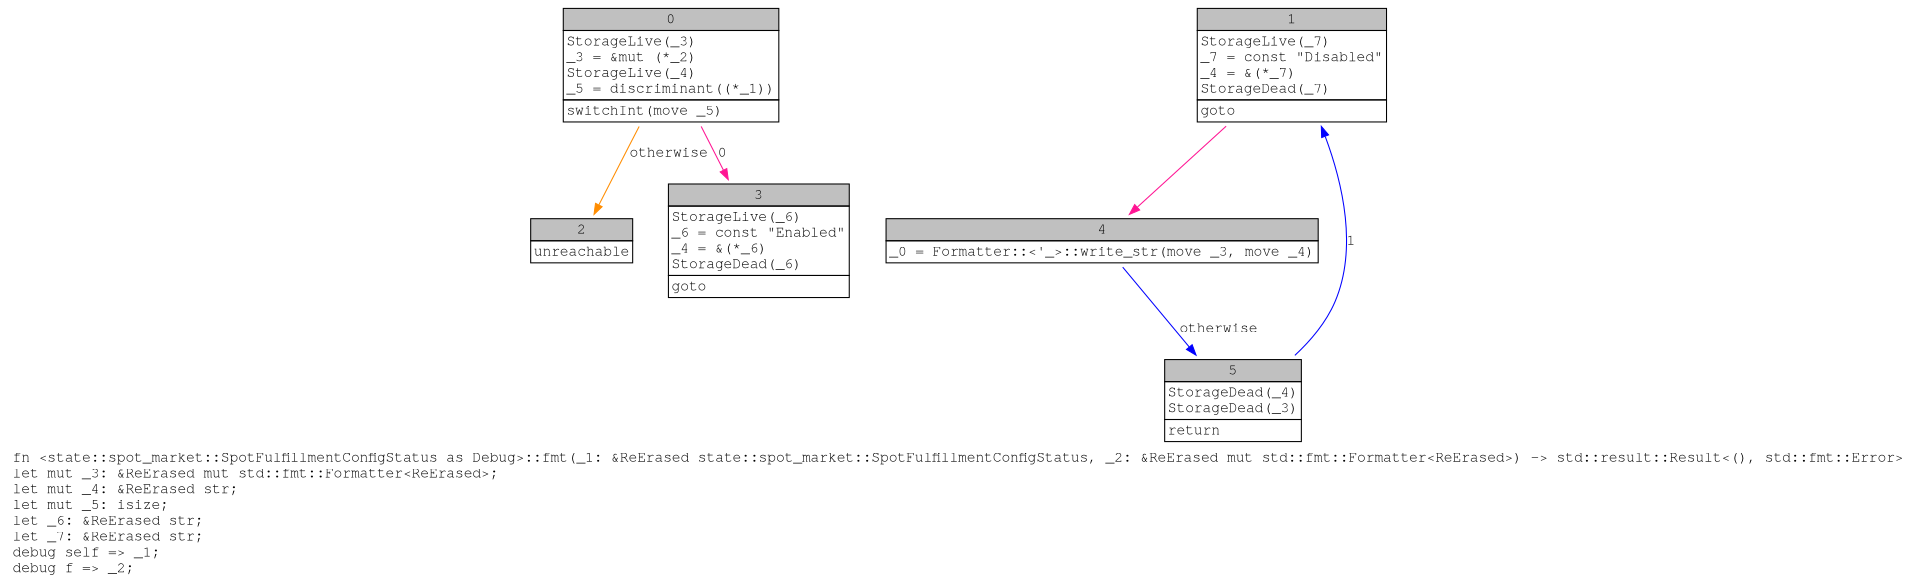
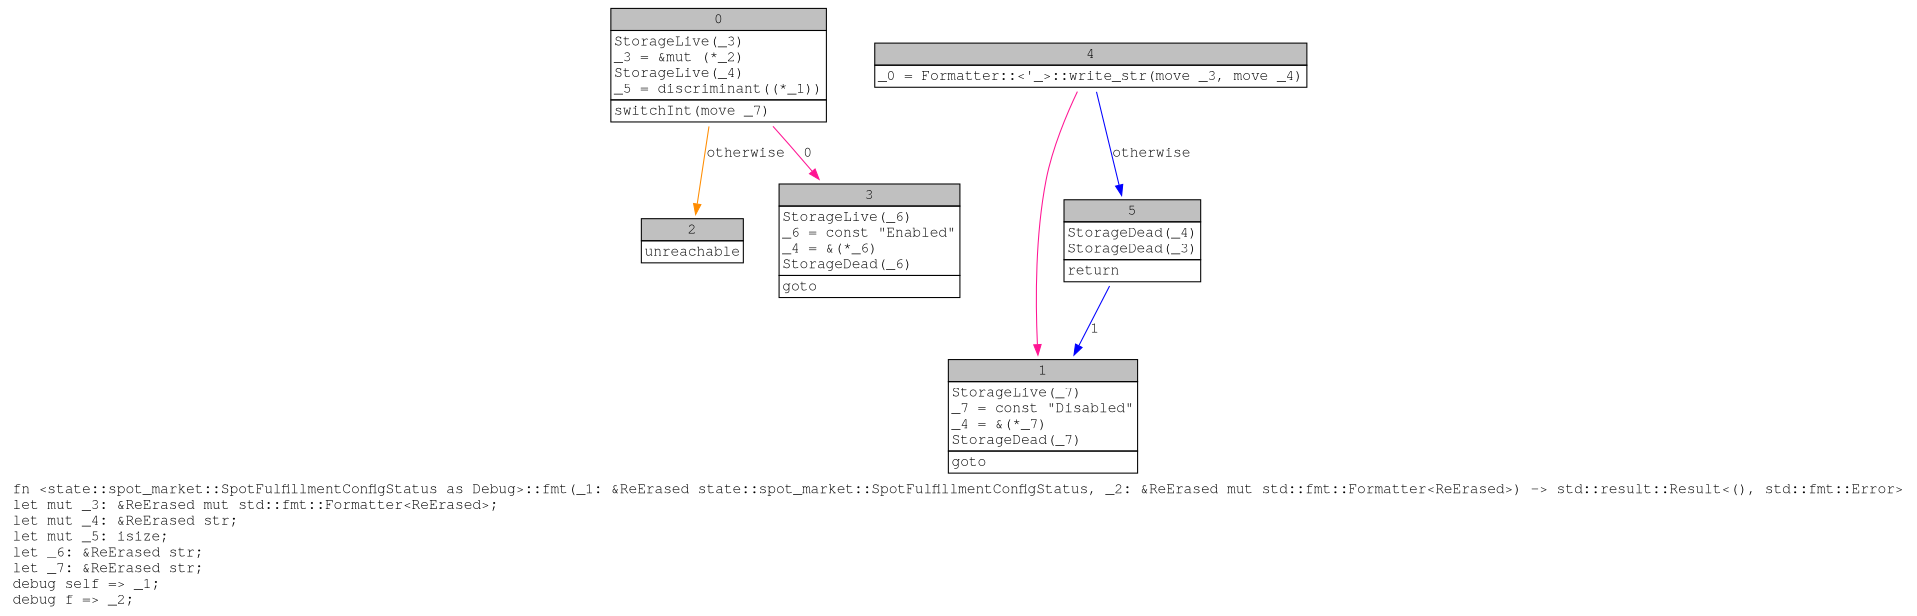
node "0": text "switchInt(move _5)" -> "switchInt(move _7)"
edge "1" -> "4": reversed
